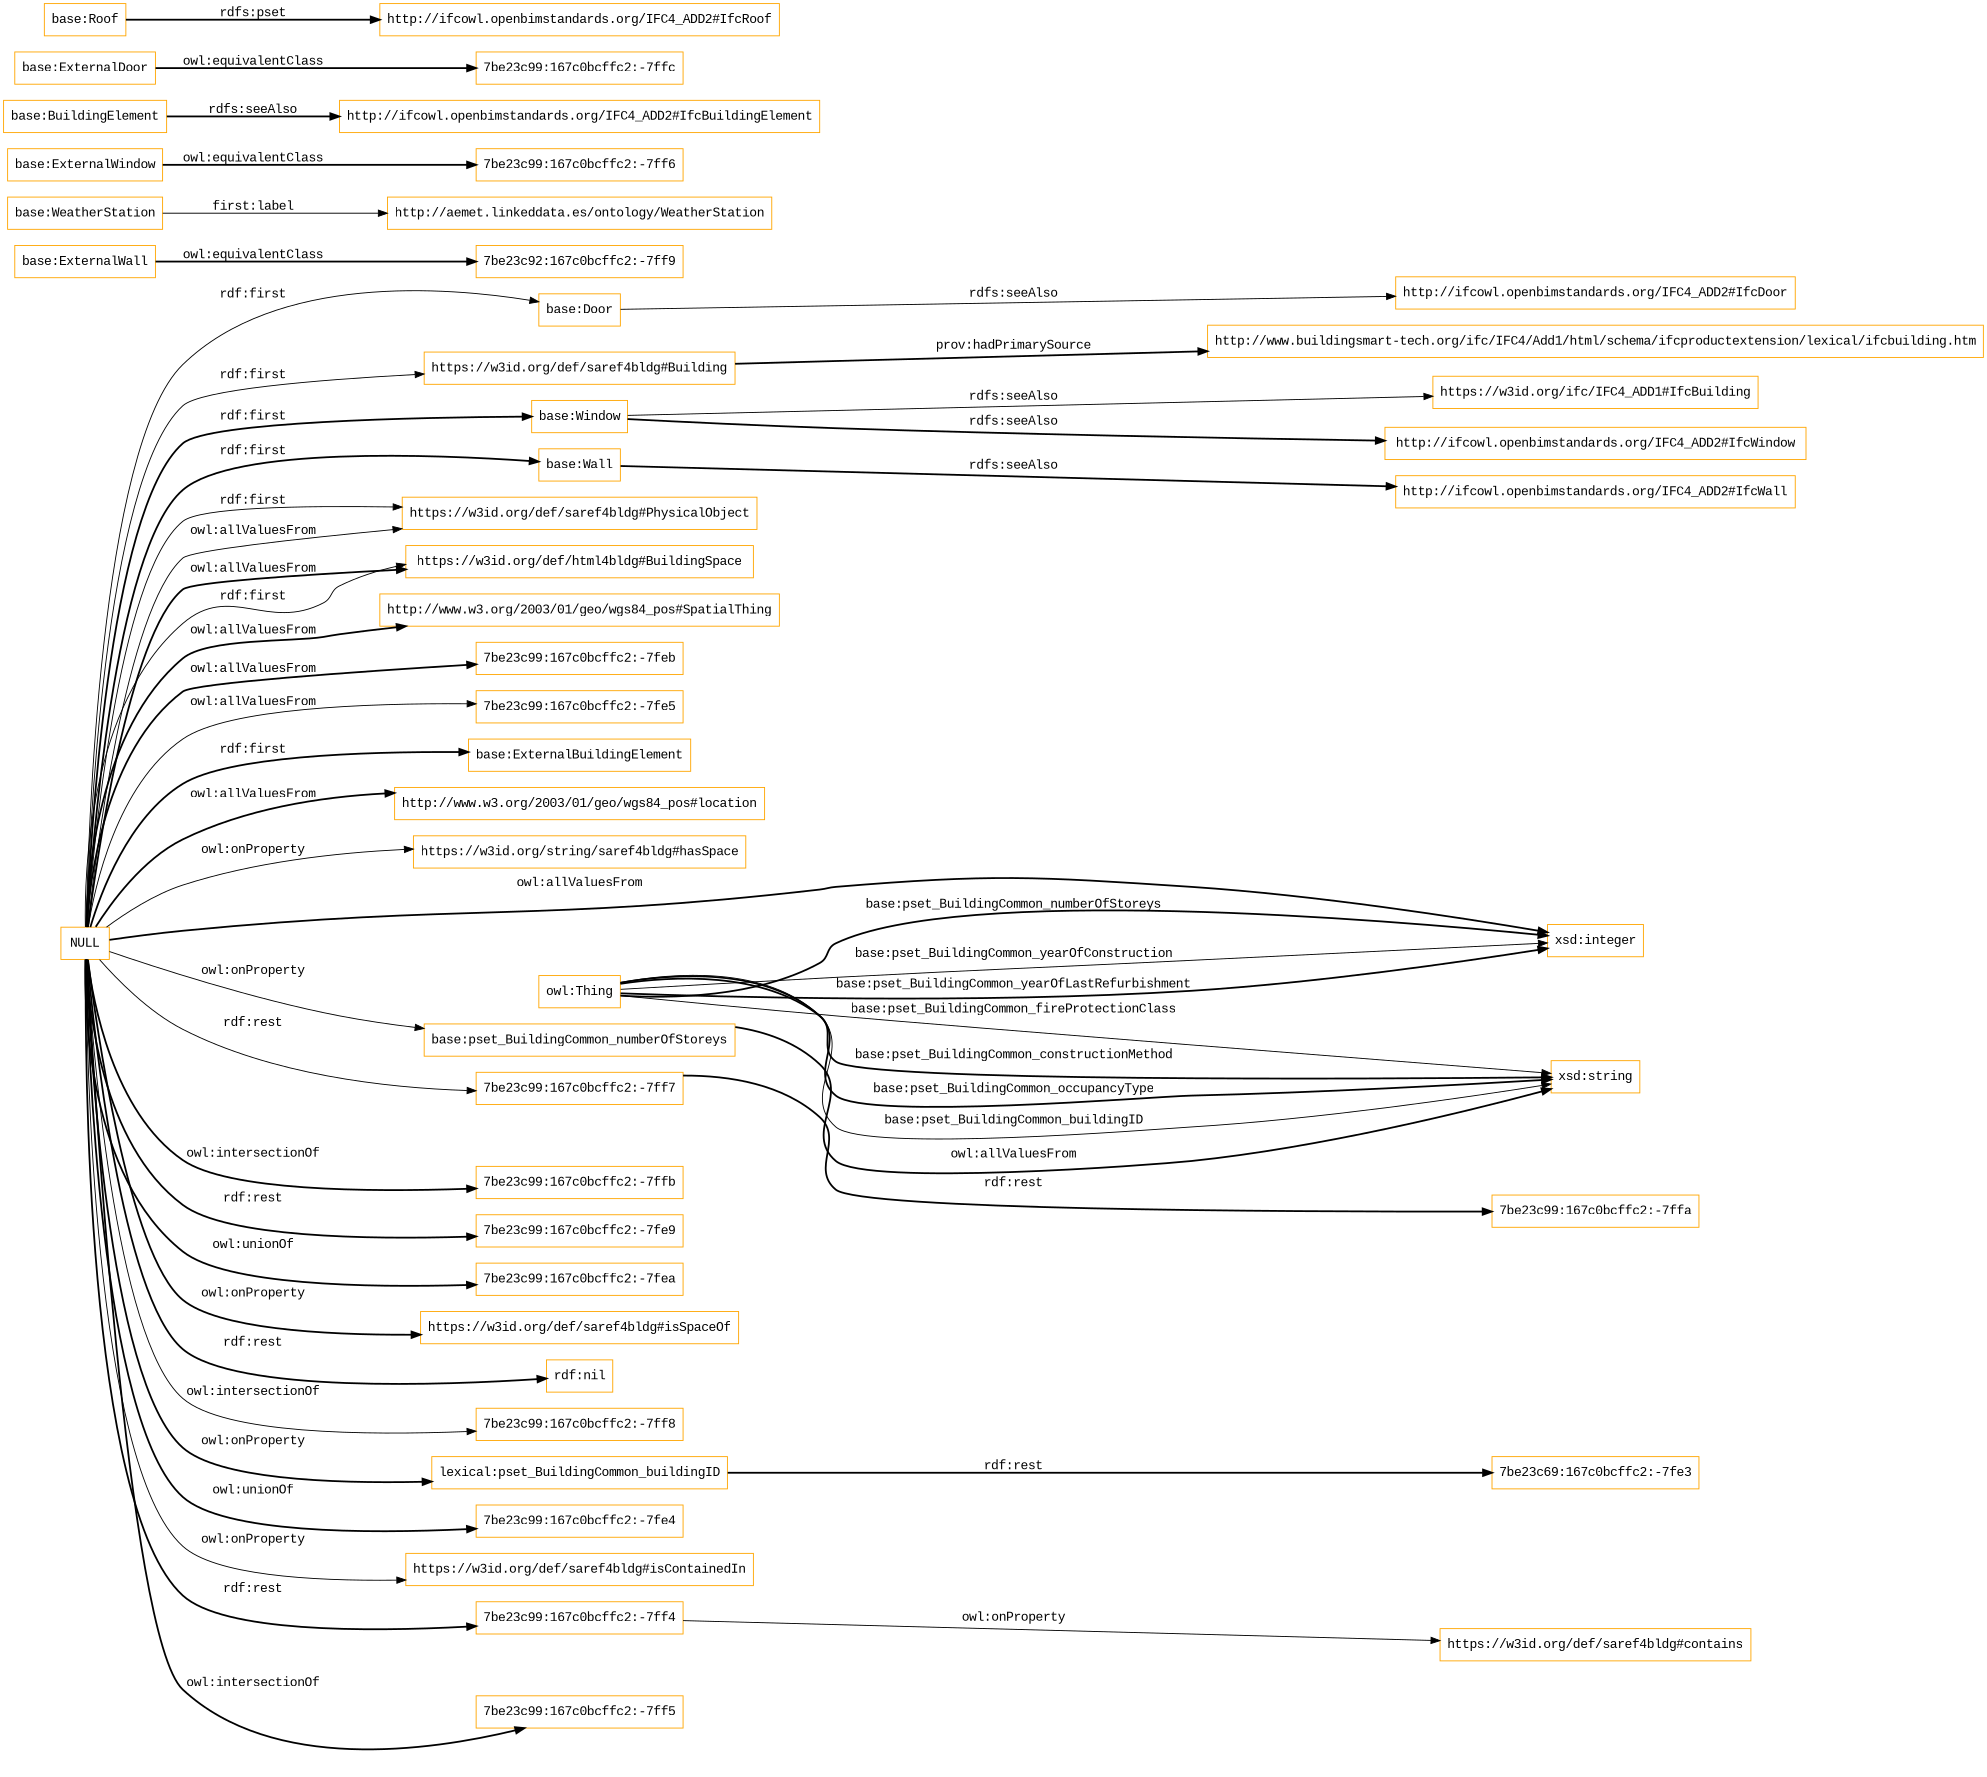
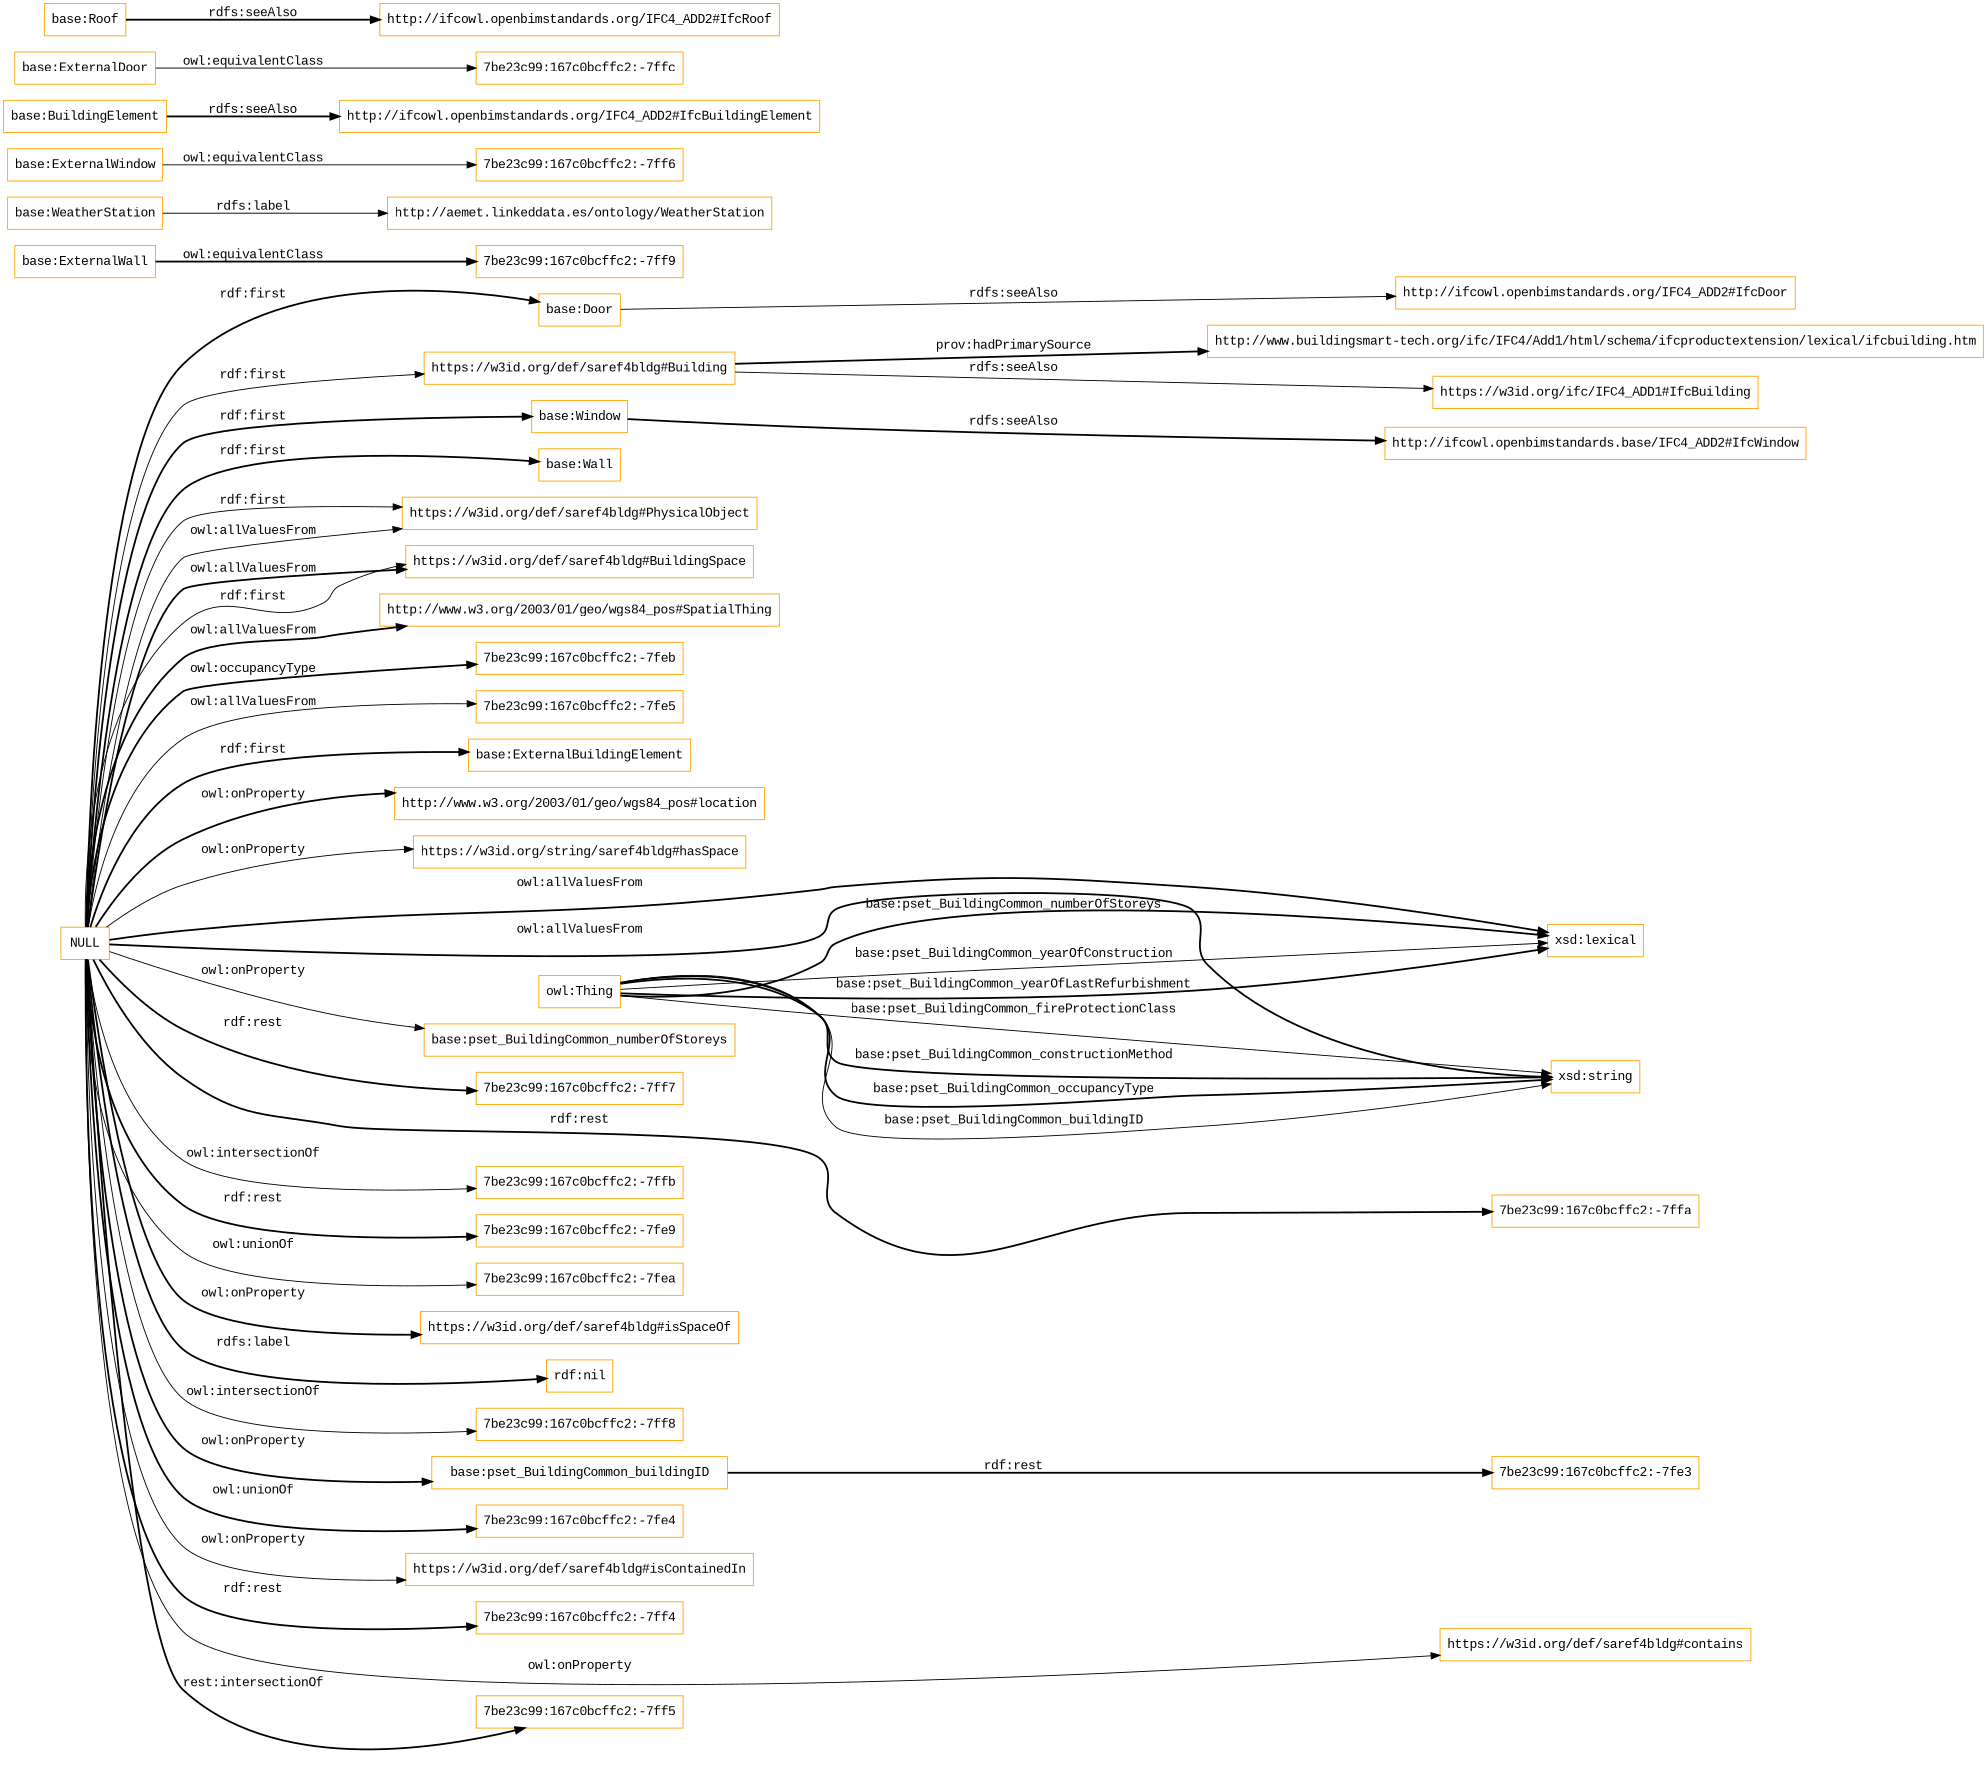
edge "base:Roof" -> "http://ifcowl.openbimstandards.org/IFC4_ADD2#IfcRoof": label "rdfs:pset" -> "rdfs:seeAlso"
edge "base:ExternalDoor" -> "7be23c99:167c0bcffc2:-7ffc": style bold -> solid
edge "base:ExternalWindow" -> "7be23c99:167c0bcffc2:-7ff6": style bold -> solid
edge "base:WeatherStation" -> "http://aemet.linkeddata.es/ontology/WeatherStation": label "first:label" -> "rdfs:label"
node "7be23c92:167c0bcffc2:-7ff9": label "7be23c92:167c0bcffc2:-7ff9" -> "7be23c99:167c0bcffc2:-7ff9"
edge "base:Window" -> "https://w3id.org/ifc/IFC4_ADD1#IfcBuilding": now "https://w3id.org/def/saref4bldg#Building" -> "https://w3id.org/ifc/IFC4_ADD1#IfcBuilding"
node "http://ifcowl.openbimstandards.org/IFC4_ADD2#IfcWindow": label "http://ifcowl.openbimstandards.org/IFC4_ADD2#IfcWindow" -> "http://ifcowl.openbimstandards.base/IFC4_ADD2#IfcWindow"
edge "NULL" -> "base:Door": style solid -> bold
node "http://ifcowl.openbimstandards.org/IFC4_ADD2#IfcWall": removed
node "https://w3id.org/def/html4bldg#BuildingSpace": label "https://w3id.org/def/html4bldg#BuildingSpace" -> "https://w3id.org/def/saref4bldg#BuildingSpace"
edge "NULL" -> "7be23c99:167c0bcffc2:-7feb": label "owl:allValuesFrom" -> "owl:occupancyType"
edge "NULL" -> "http://www.w3.org/2003/01/geo/wgs84_pos#location": label "owl:allValuesFrom" -> "owl:onProperty"
node "xsd:integer": label "xsd:integer" -> "xsd:lexical"
edge "NULL" -> "7be23c99:167c0bcffc2:-7ff7": style solid -> bold
edge "base:pset_BuildingCommon_numberOfStoreys" -> "xsd:string": now "NULL" -> "xsd:string"
edge "NULL" -> "7be23c99:167c0bcffc2:-7ffb": style bold -> solid
edge "7be23c99:167c0bcffc2:-7ff7" -> "7be23c99:167c0bcffc2:-7ffa": now "NULL" -> "7be23c99:167c0bcffc2:-7ffa"
edge "NULL" -> "7be23c99:167c0bcffc2:-7fea": style bold -> solid
edge "NULL" -> "rdf:nil": label "rdf:rest" -> "rdfs:label"
node "lexical:pset_BuildingCommon_buildingID": label "lexical:pset_BuildingCommon_buildingID" -> "base:pset_BuildingCommon_buildingID"
node "7be23c69:167c0bcffc2:-7fe3": label "7be23c69:167c0bcffc2:-7fe3" -> "7be23c99:167c0bcffc2:-7fe3"
edge "7be23c99:167c0bcffc2:-7ff4" -> "https://w3id.org/def/saref4bldg#contains": now "NULL" -> "https://w3id.org/def/saref4bldg#contains"
edge "NULL" -> "7be23c99:167c0bcffc2:-7ff5": label "owl:intersectionOf" -> "rest:intersectionOf"
